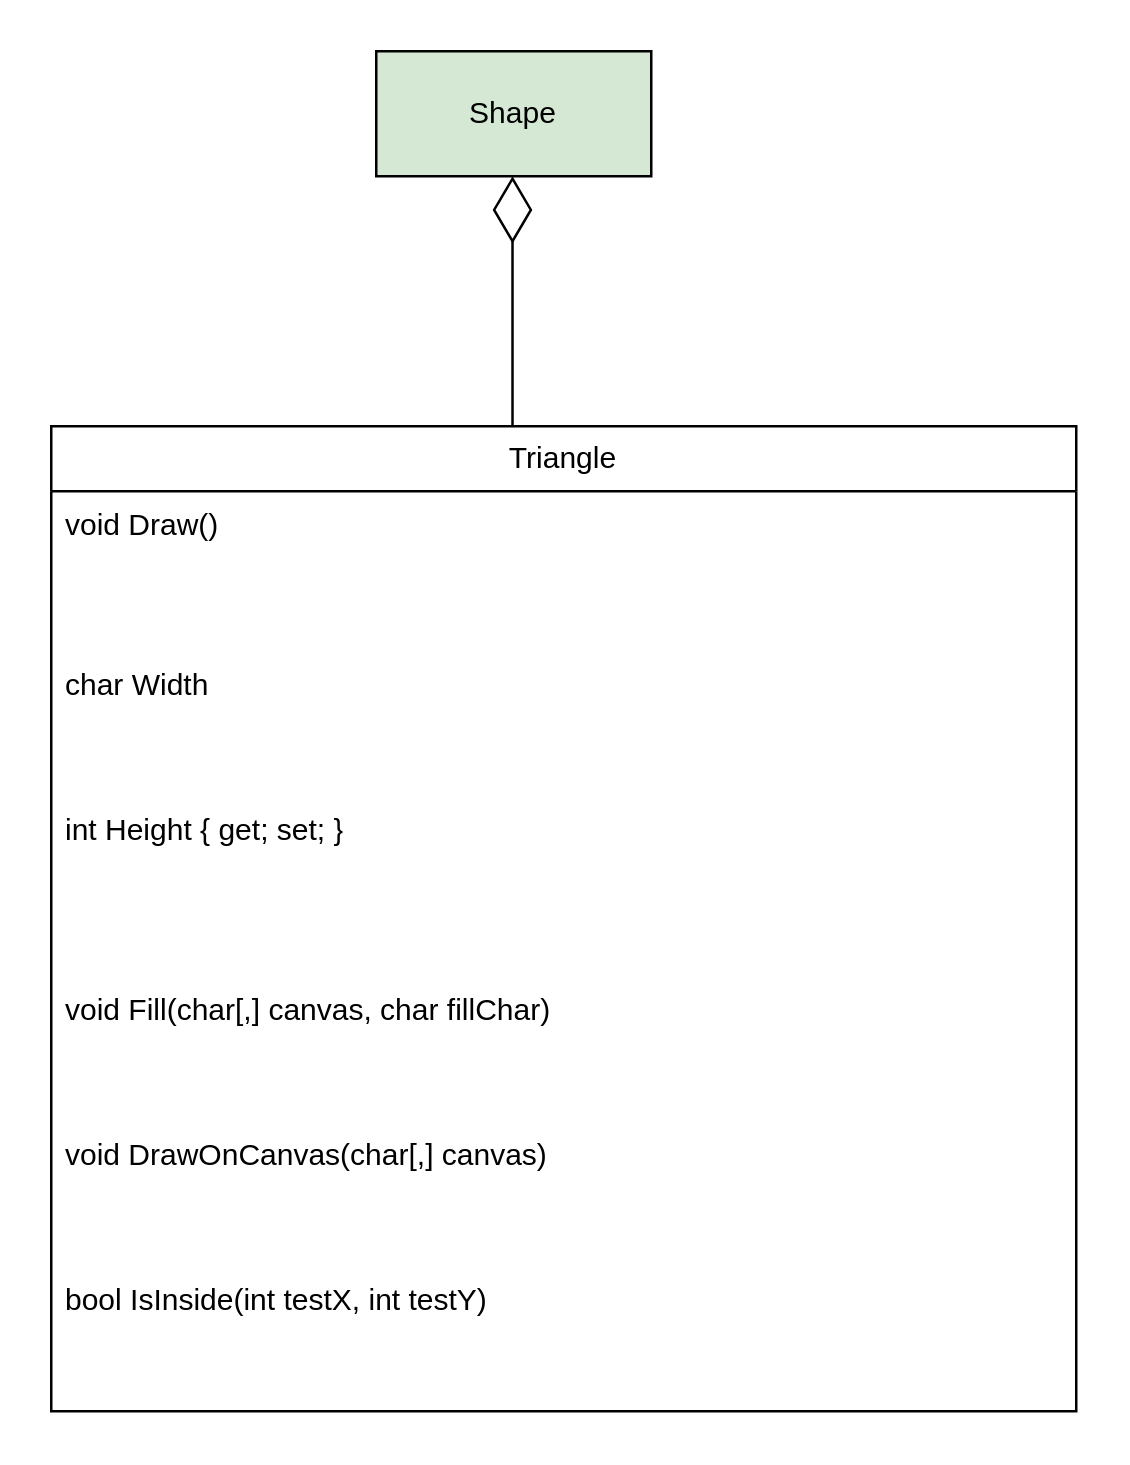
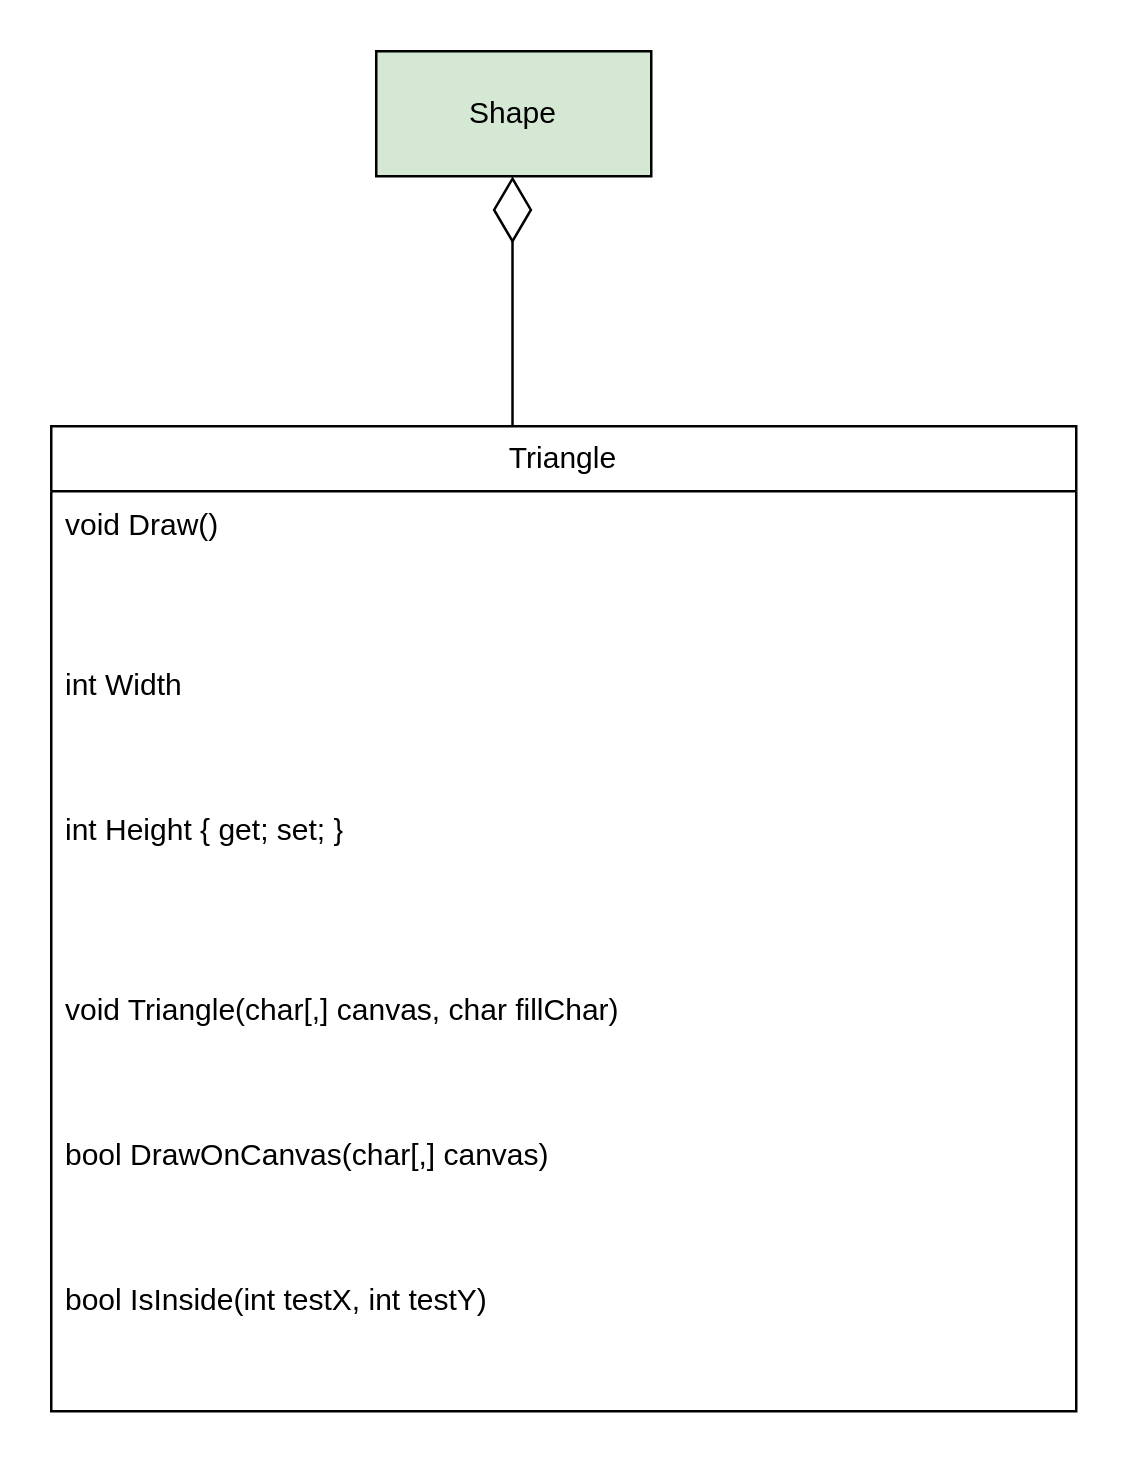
node "char Width": label "char Width" -> "int Width"
node "void Fill(char[,] canvas, char fillChar)": label "void Fill(char[,] canvas, char fillChar)" -> "void Triangle(char[,] canvas, char fillChar)"
node "void DrawOnCanvas(char[,] canvas)": label "void DrawOnCanvas(char[,] canvas)" -> "bool DrawOnCanvas(char[,] canvas)"
